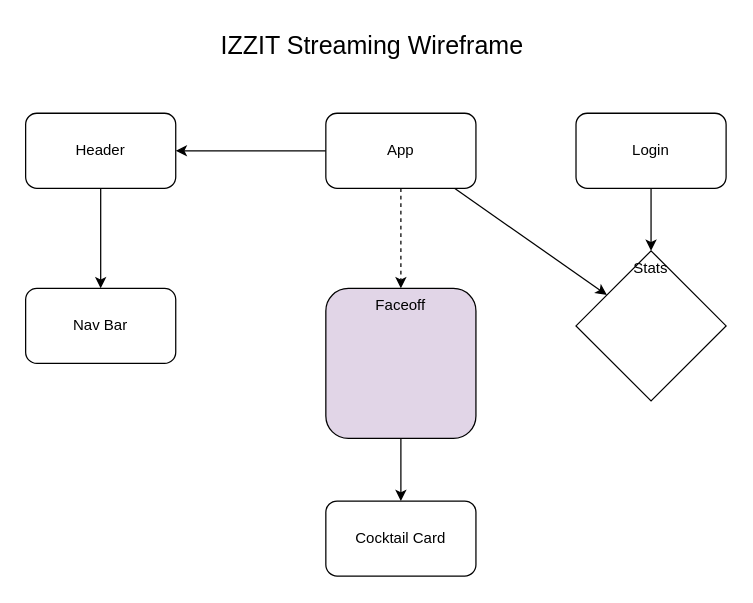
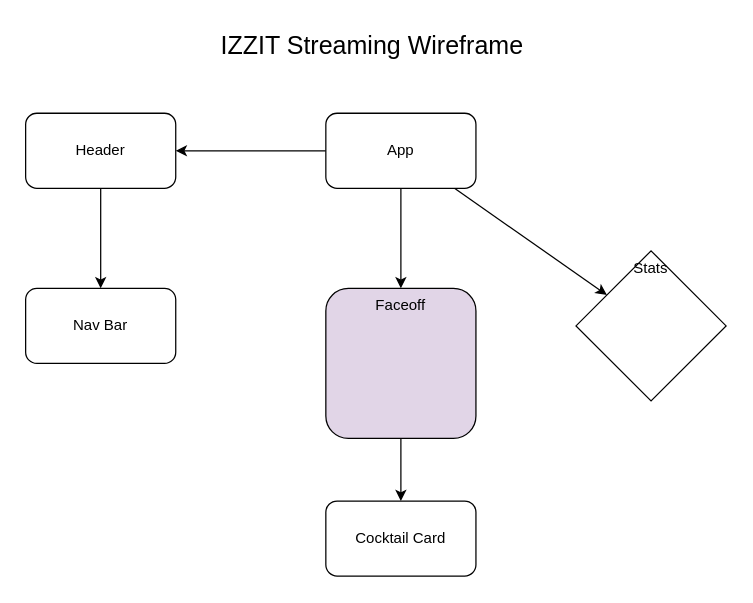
node "Login": removed
edge "Login" -> "Stats": removed
edge "App" -> "Faceoff": style dashed -> solid
